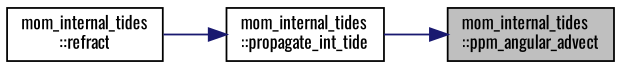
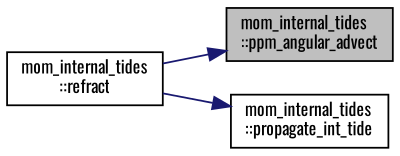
edge "mom_internal_tides ::propagate_int_tide" -> "mom_internal_tides ::ppm_angular_advect": now "mom_internal_tides ::refract" -> "mom_internal_tides ::ppm_angular_advect"
